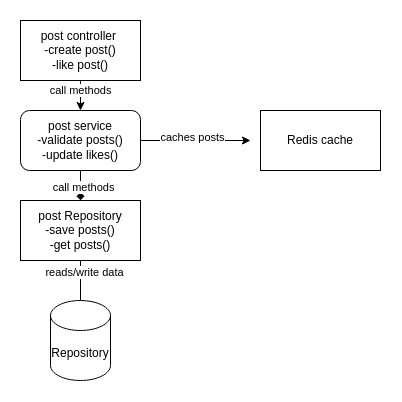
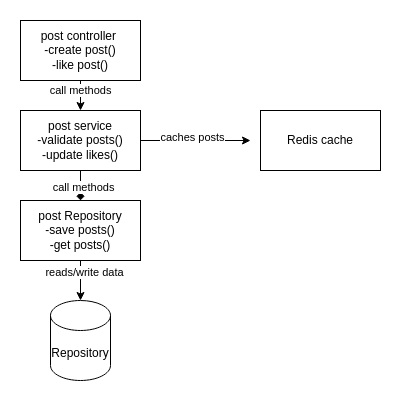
node "post service -validate posts() -update likes()": shape rounded rectangle -> rectangle
edge "post Repository -save posts() -get posts()" -- "Repository": arrowhead none -> classic
